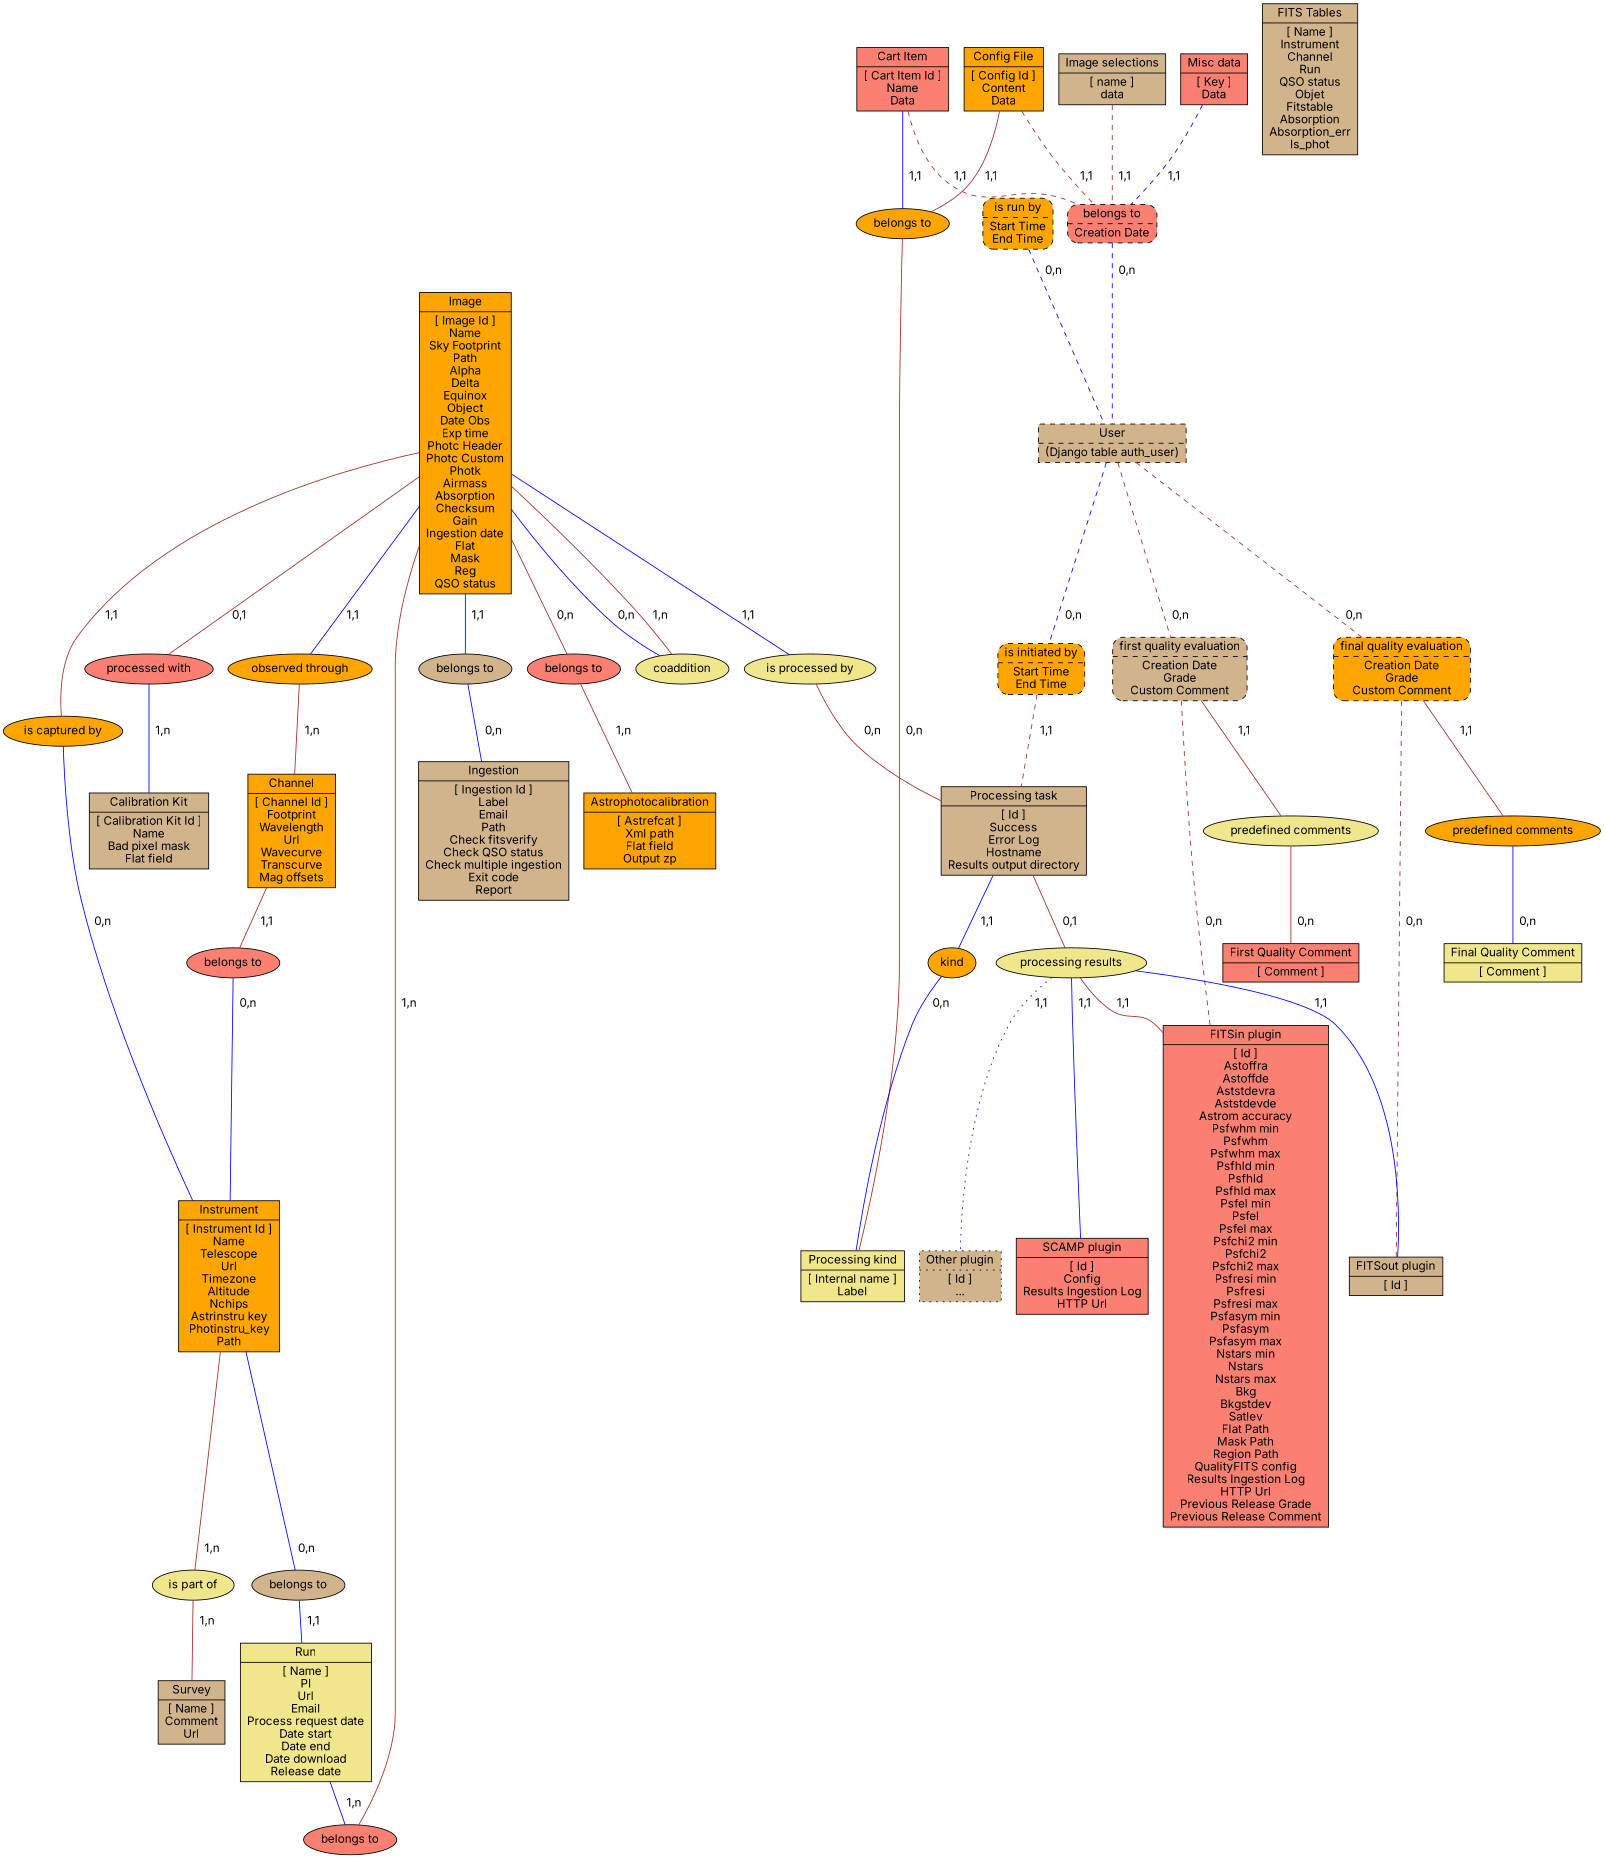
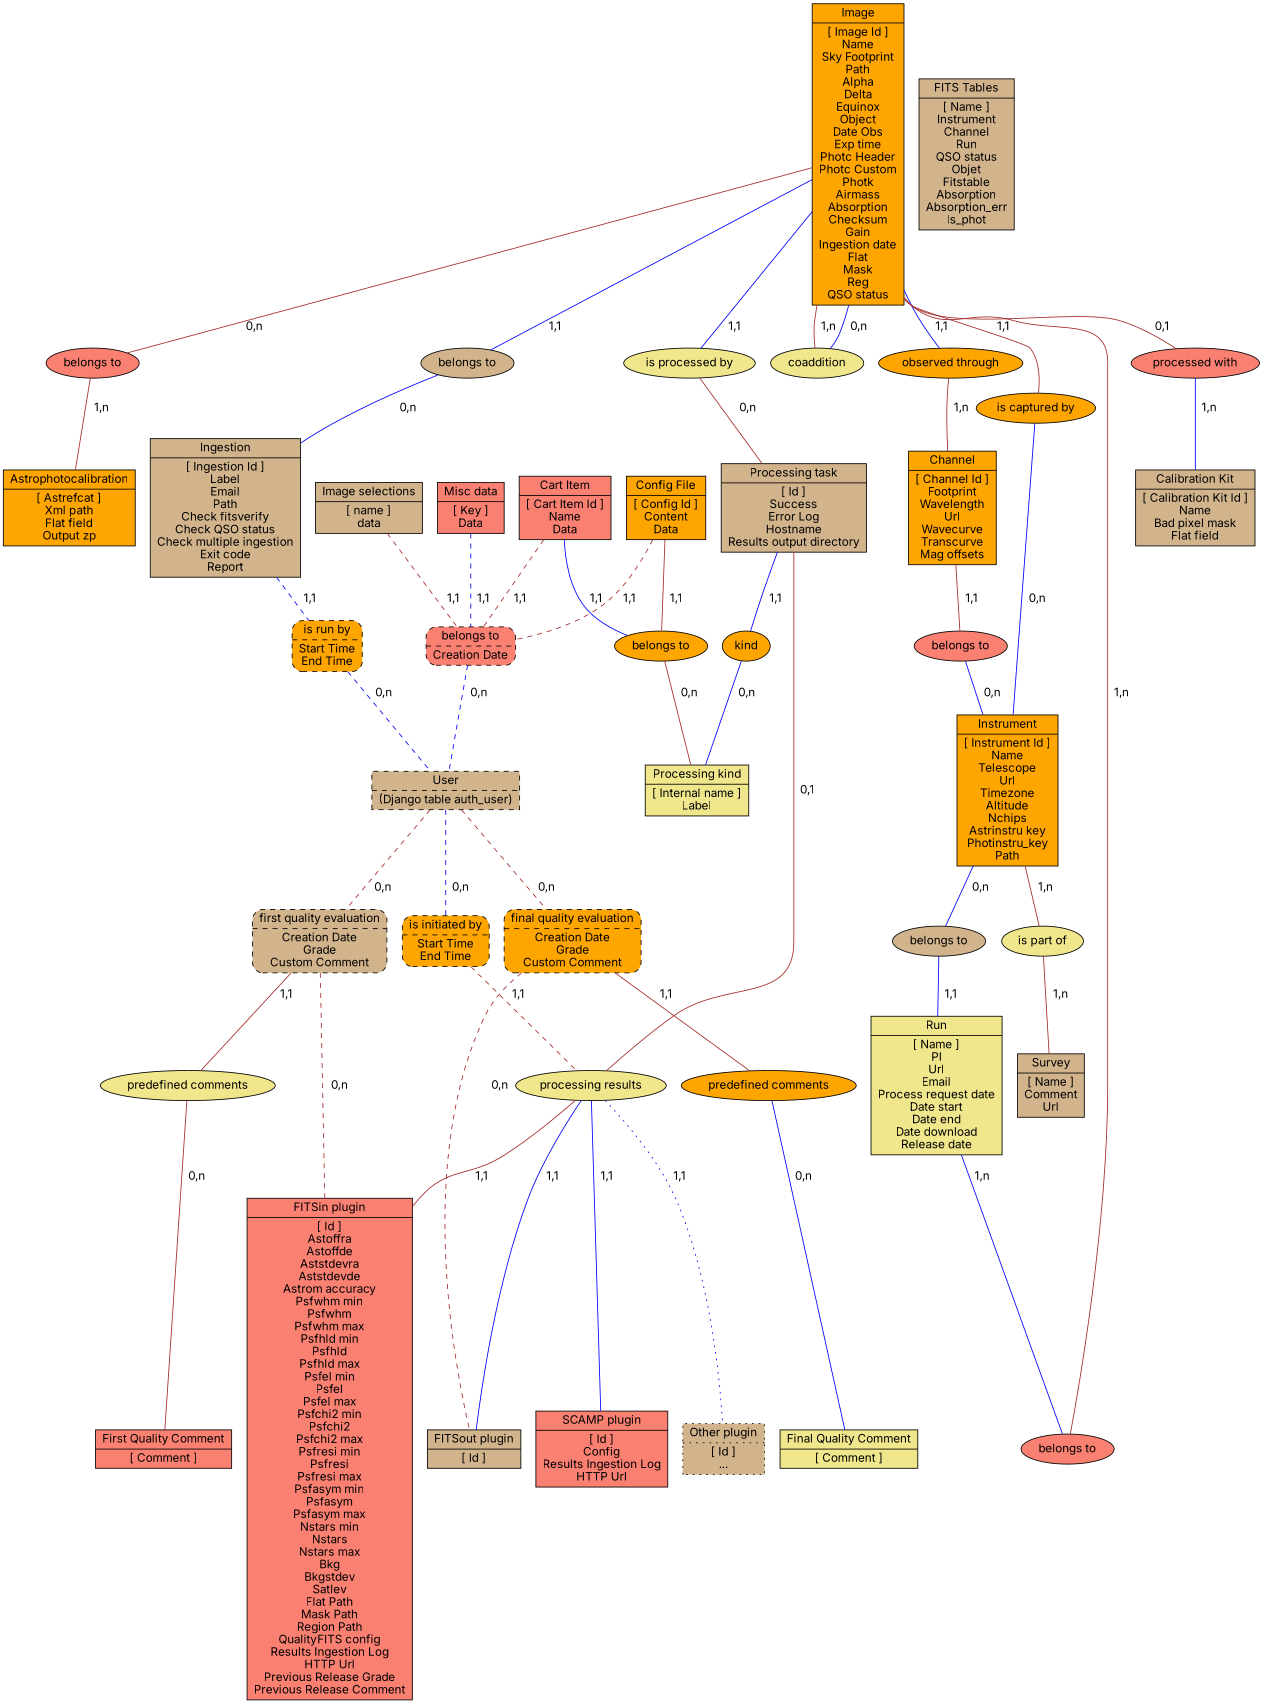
edge "Ingestion" -- "is run by": added, label "1,1"
edge "is initiated by" -- "Processing task": now "is initiated by" -- "processing results"
